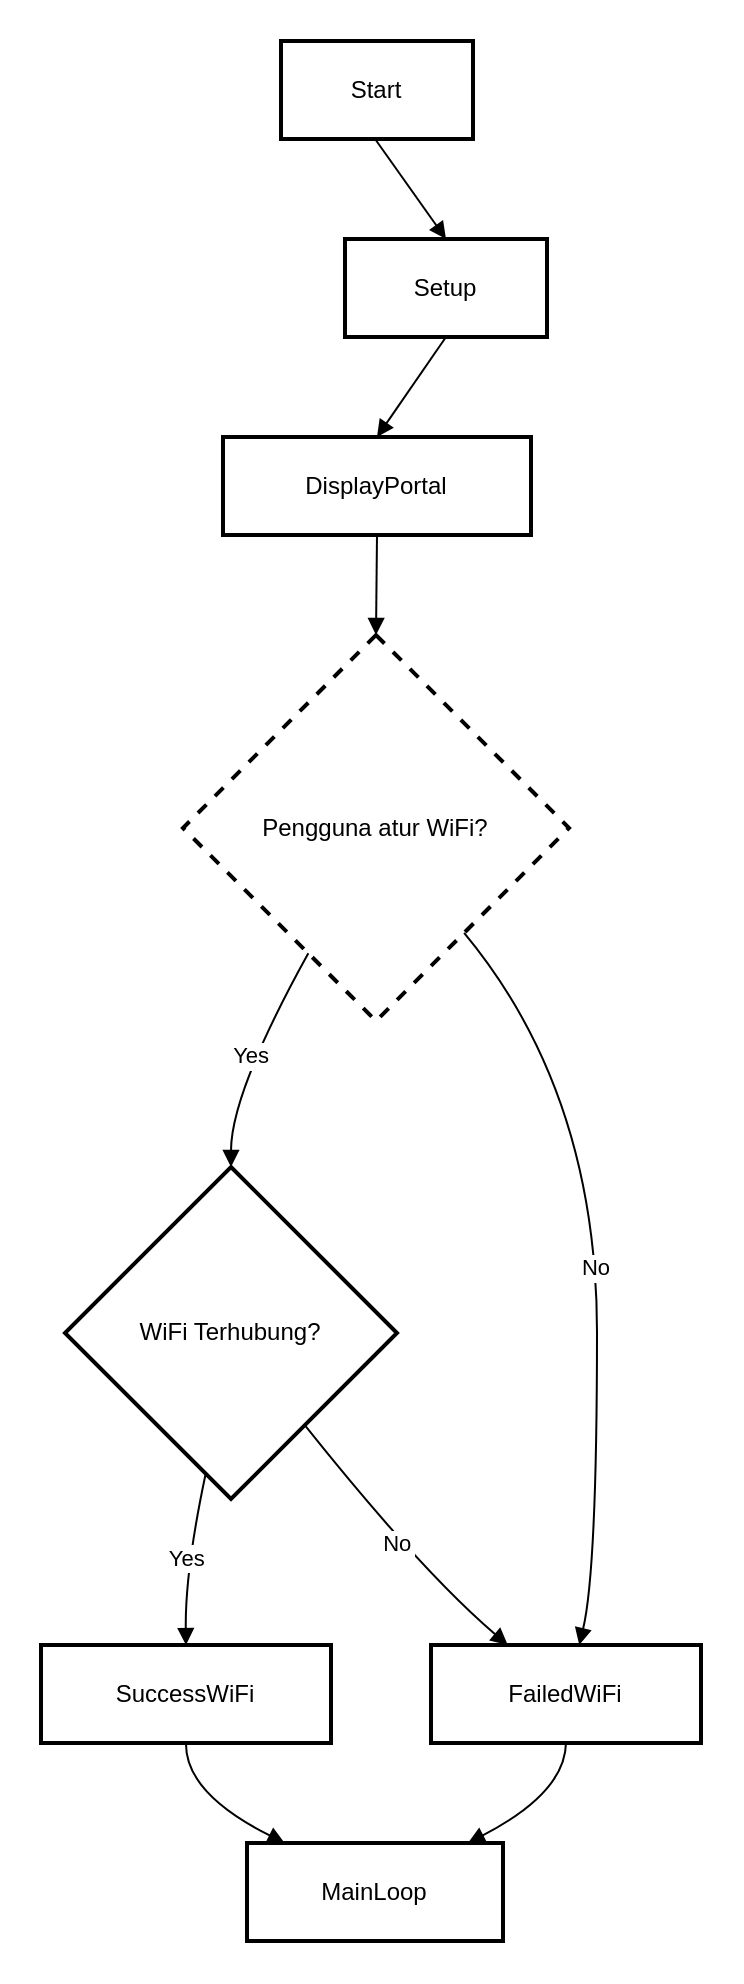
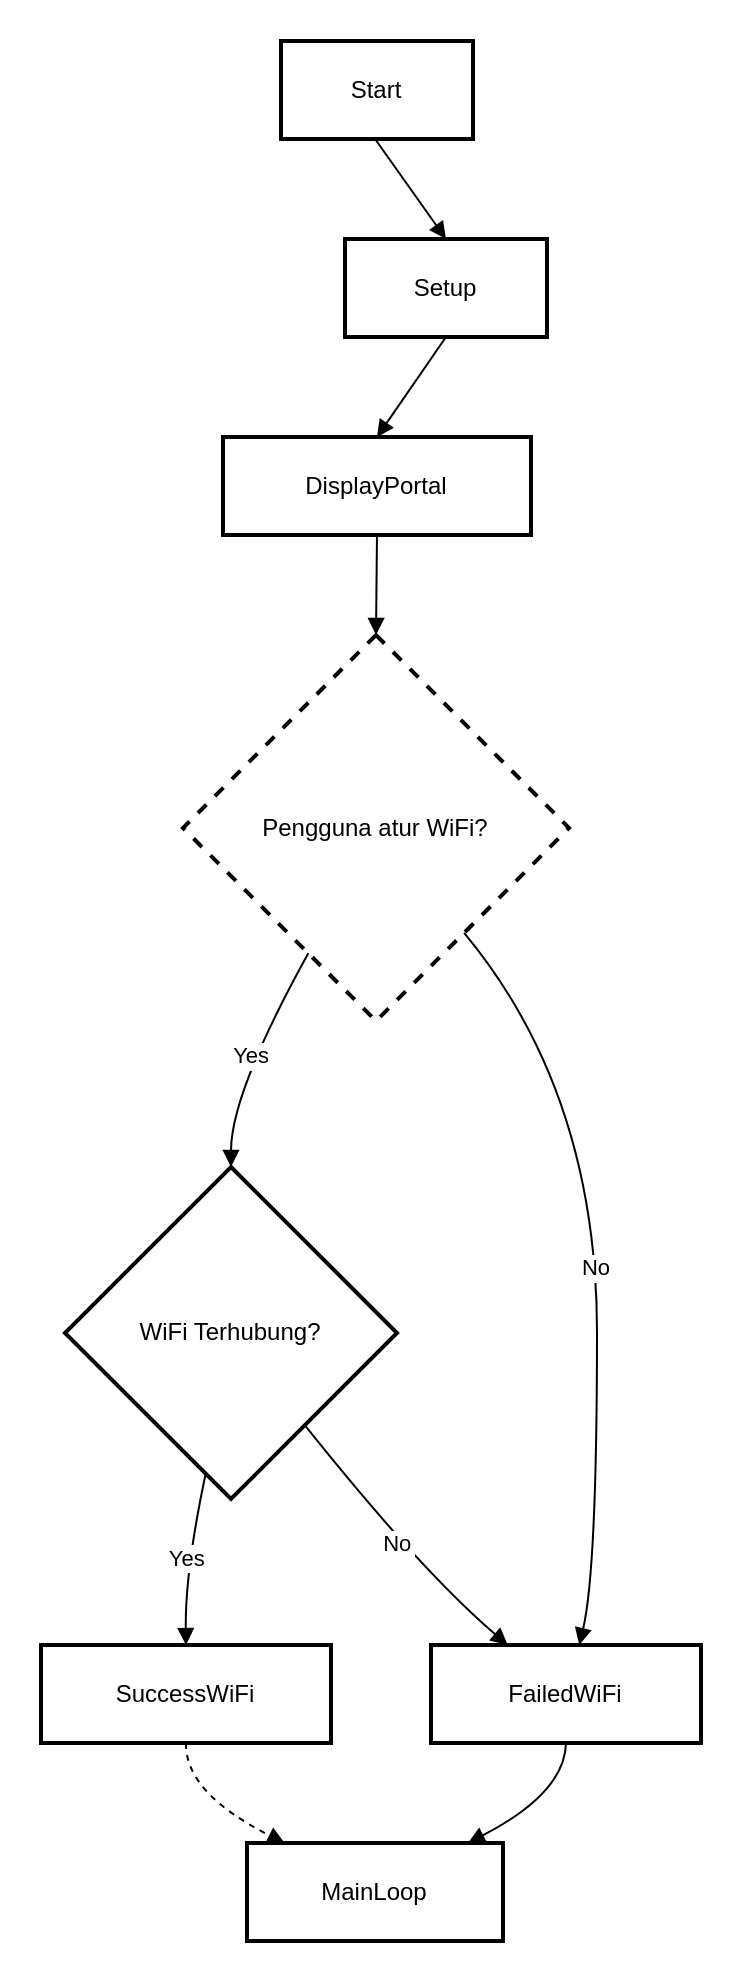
edge "SuccessWiFi" -> "MainLoop": style solid -> dashed
